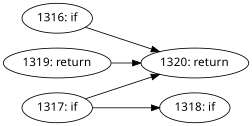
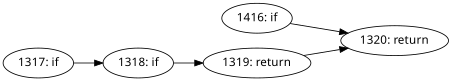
node "1316: if": label "1316: if" -> "1416: if"
edge "1318: if" -> "1319: return": added
edge "1317: if" -> "1320: return": removed
